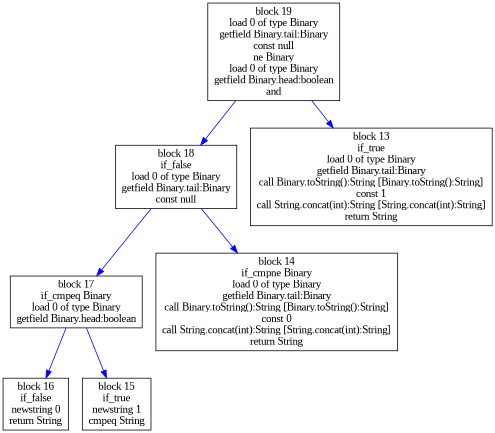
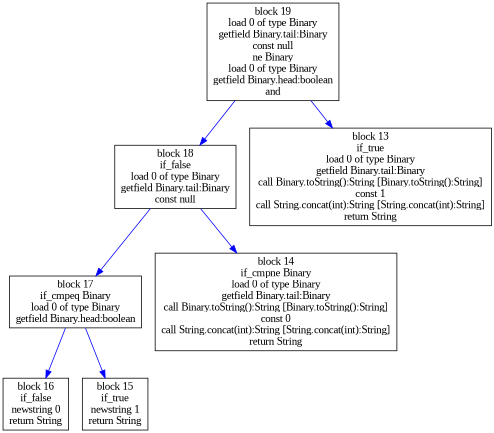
node "block 15 if_true newstring 1 cmpeq String": label "block 15 if_true newstring 1 cmpeq String" -> "block 15 if_true newstring 1 return String"
